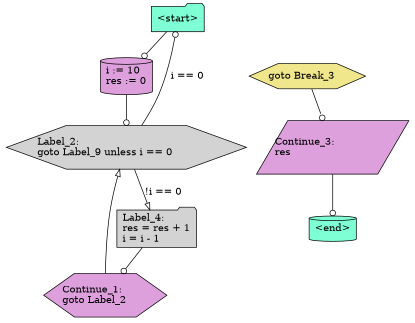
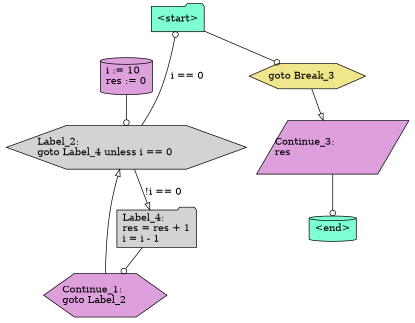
edge "<start>" -> "i := 10 res := 0": now "<start>" -> "goto Break_3"
edge "goto Break_3" -> "Continue_3: res": arrowhead odot -> onormal
node "Label_2: goto Label_9 unless i == 0": label "Label_2: goto Label_9 unless i == 0" -> "Label_2: goto Label_4 unless i == 0"
